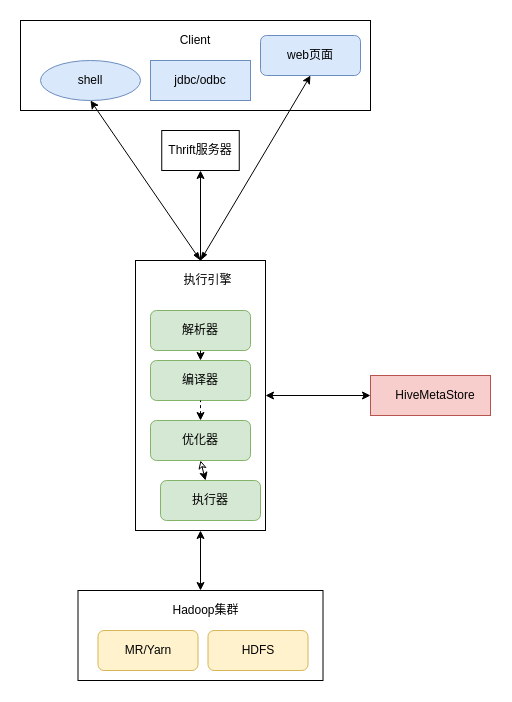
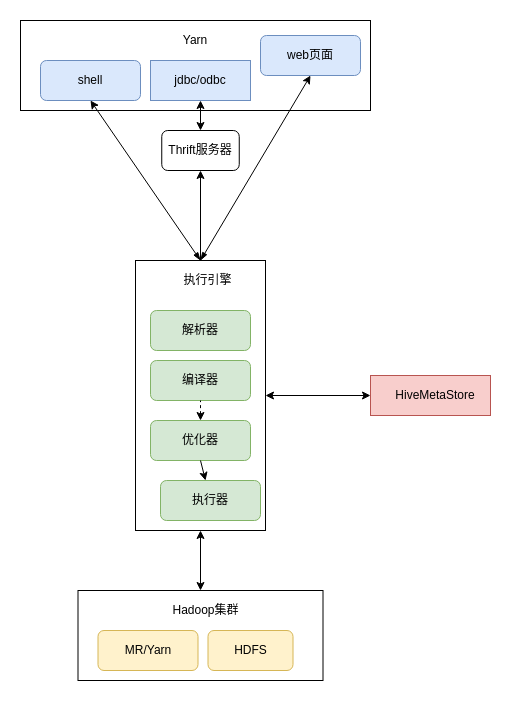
node "Client": label "Client" -> "Yarn"
node "shell": shape ellipse -> rounded rectangle
edge "jdbc/odbc" -- "Thrift服务器": added
node "Thrift服务器": shape rectangle -> rounded rectangle
edge "解析器" -> "编译器": removed
edge "优化器" -- "执行器": arrowhead classic -> none
node "HDFS": size 100x40 -> 85x40
